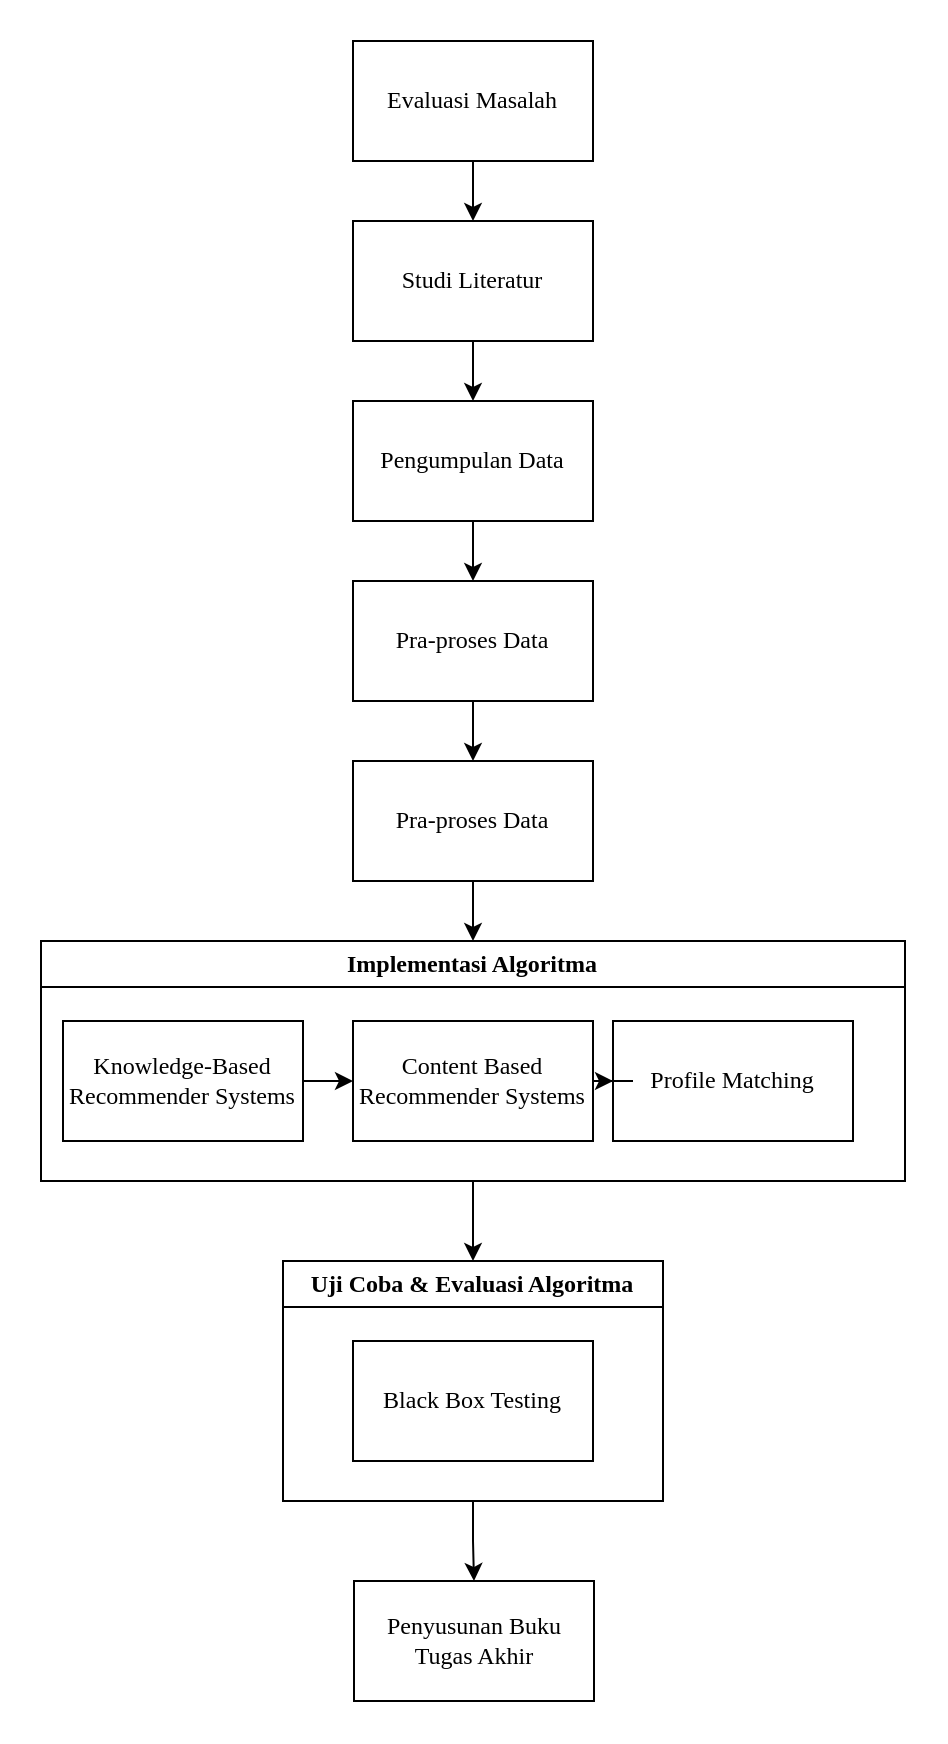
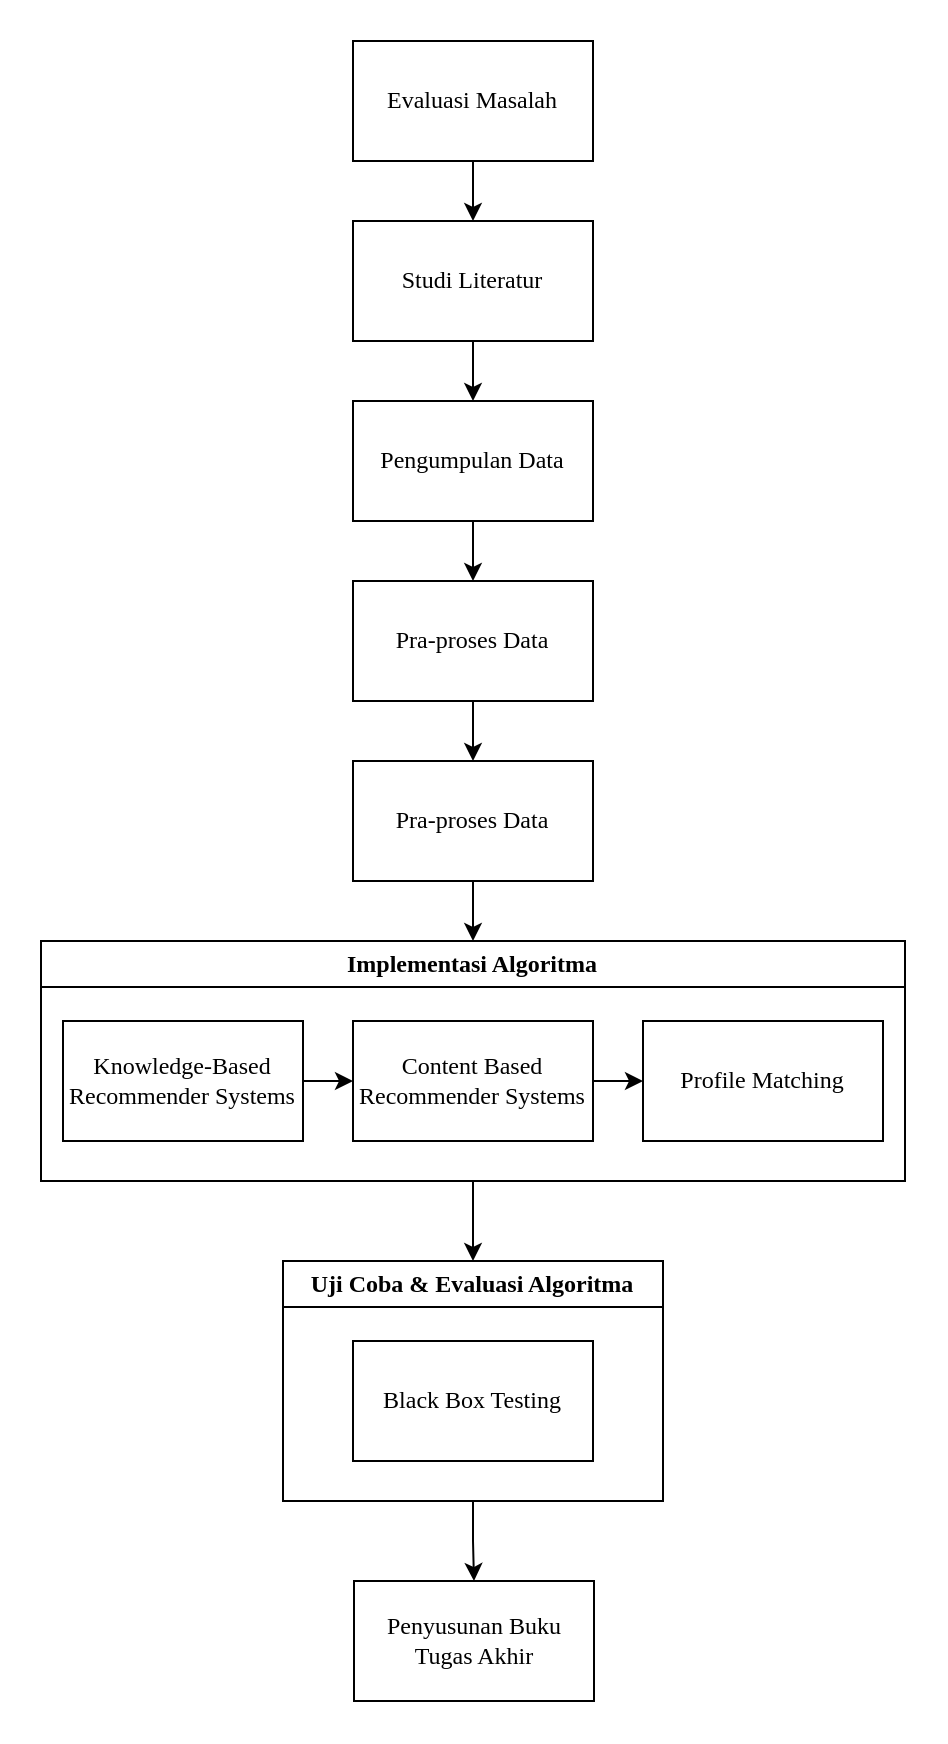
node "Profile Matching": moved (733, 1081) -> (763, 1081)
